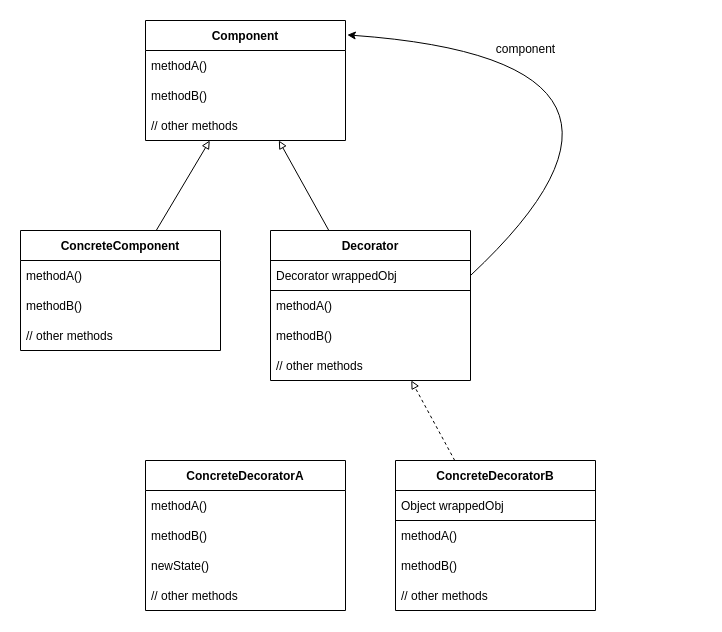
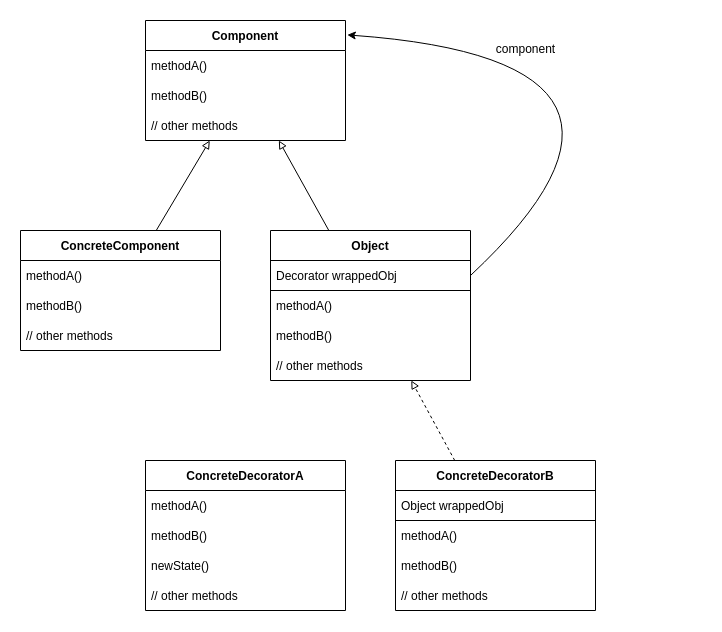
node "Decorator": label "Decorator" -> "Object"
